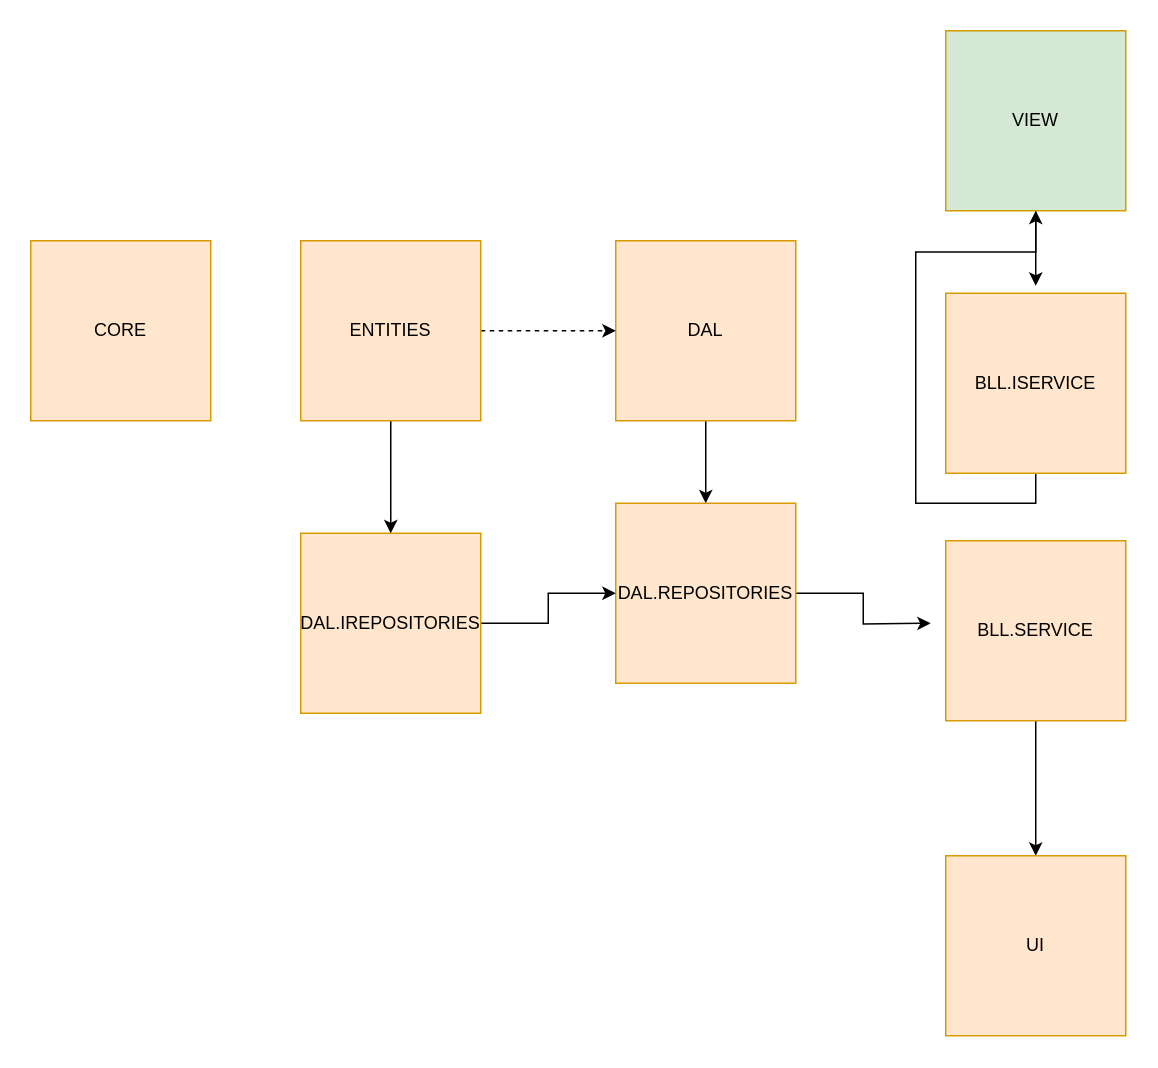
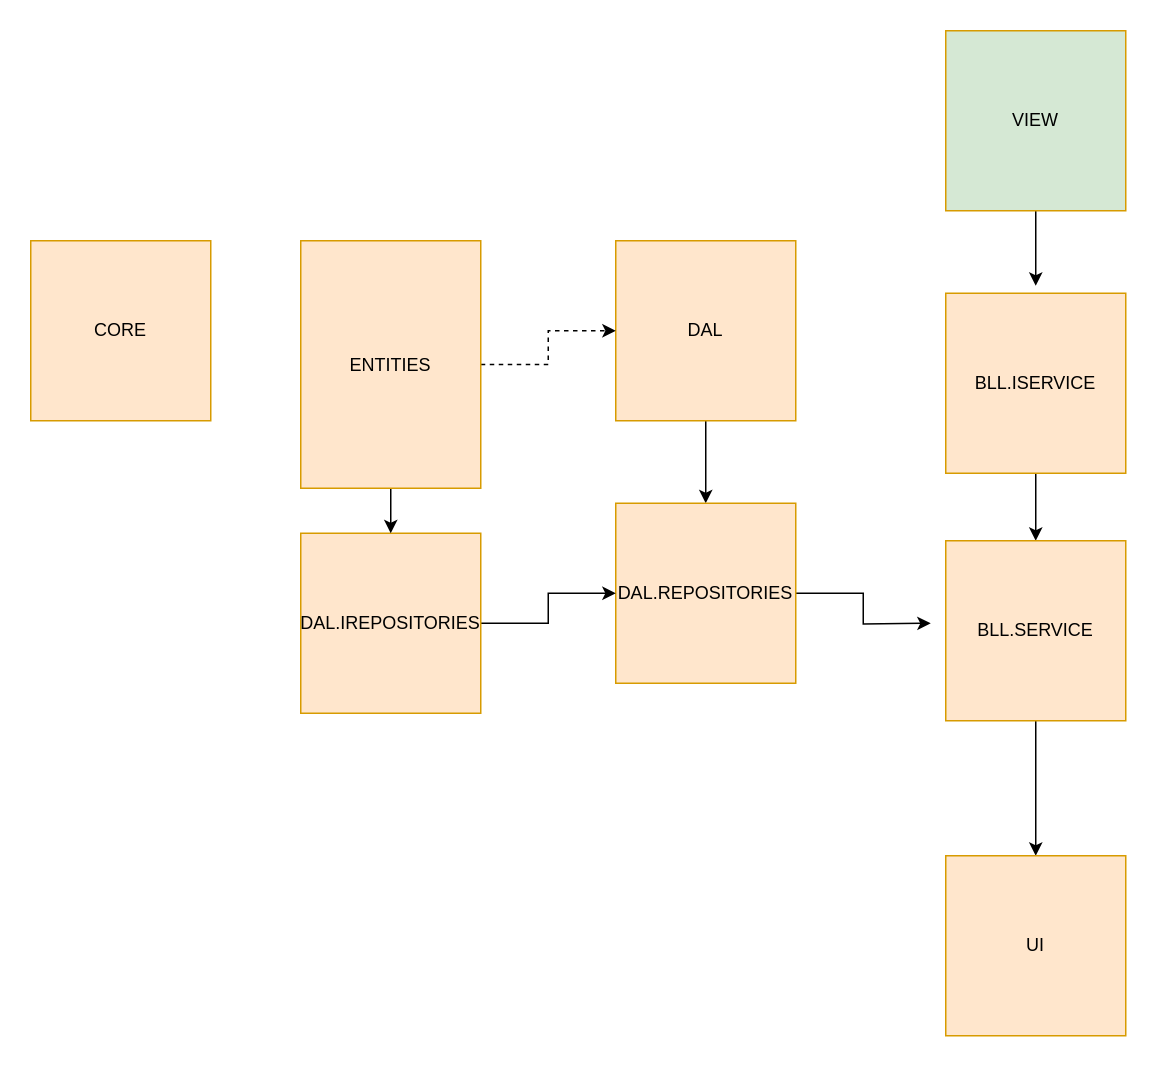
node "ENTITIES": size 180x180 -> 180x248
edge "BLL.ISERVICE" -> "VIEW": now "BLL.ISERVICE" -> "BLL.SERVICE"
